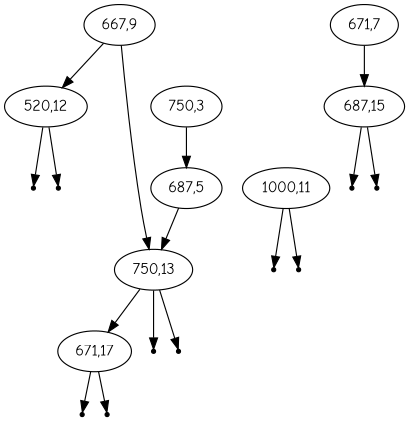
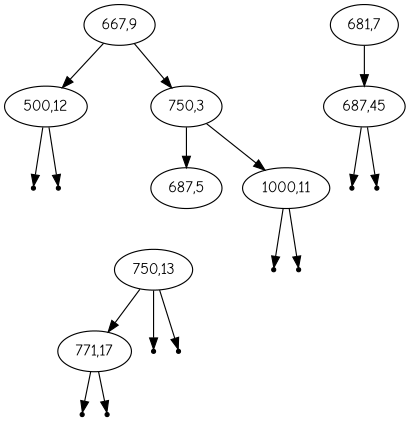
node "671,7": label "671,7" -> "681,7"
node "520,12": label "520,12" -> "500,12"
node "687,15": label "687,15" -> "687,45"
edge "667,9" -> "750,13": now "667,9" -> "750,3"
edge "750,3" -> "1000,11": added
edge "687,5" -> "750,13": removed
node "671,17": label "671,17" -> "771,17"
